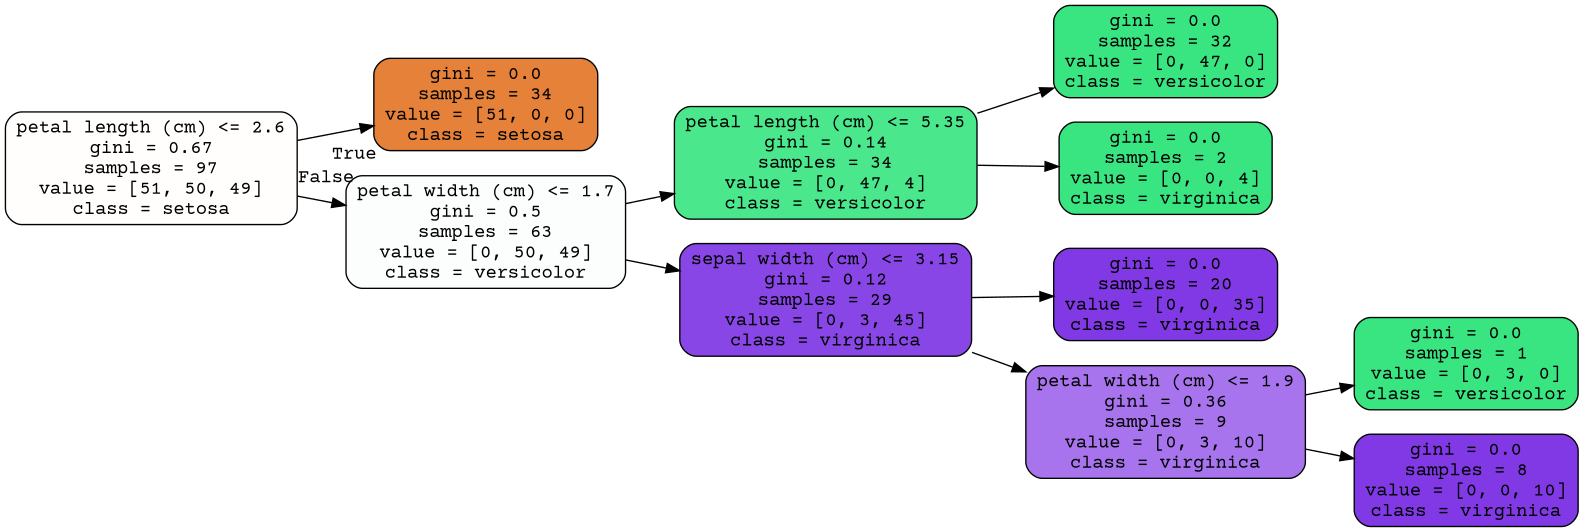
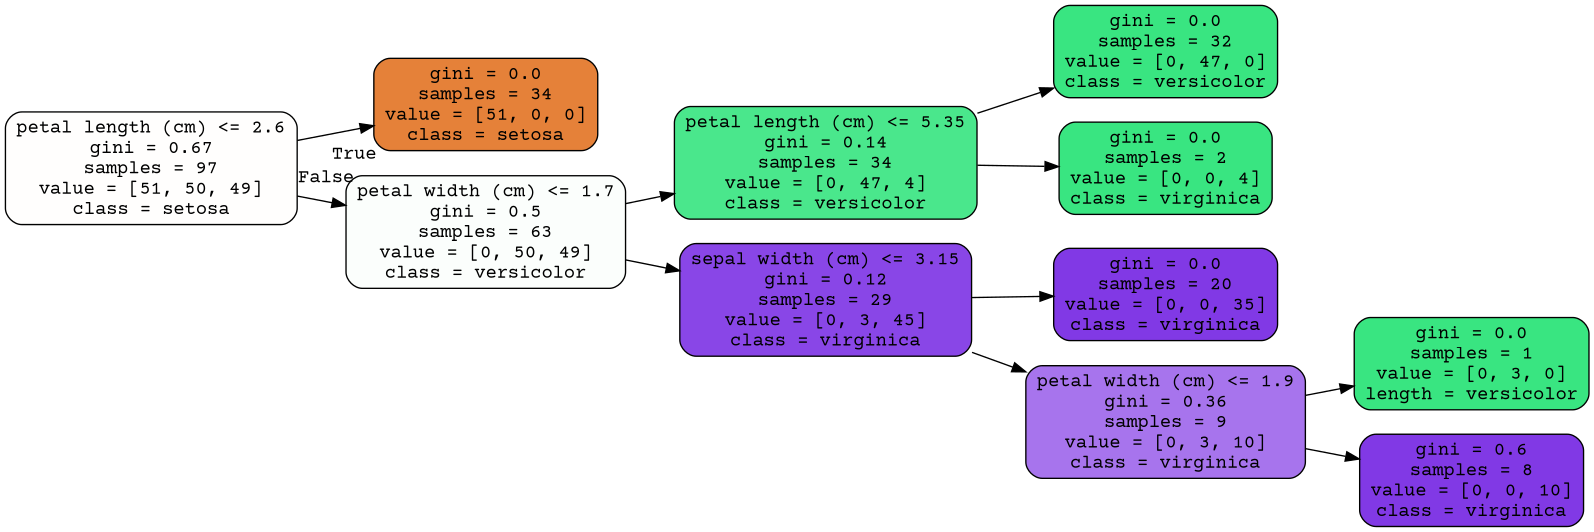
node "gini = 0.0 samples = 1 value = [0, 3, 0] class = versicolor": label "gini = 0.0 samples = 1 value = [0, 3, 0] class = versicolor" -> "gini = 0.0 samples = 1 value = [0, 3, 0] length = versicolor"
node "gini = 0.0 samples = 8 value = [0, 0, 10] class = virginica": label "gini = 0.0 samples = 8 value = [0, 0, 10] class = virginica" -> "gini = 0.6 samples = 8 value = [0, 0, 10] class = virginica"
